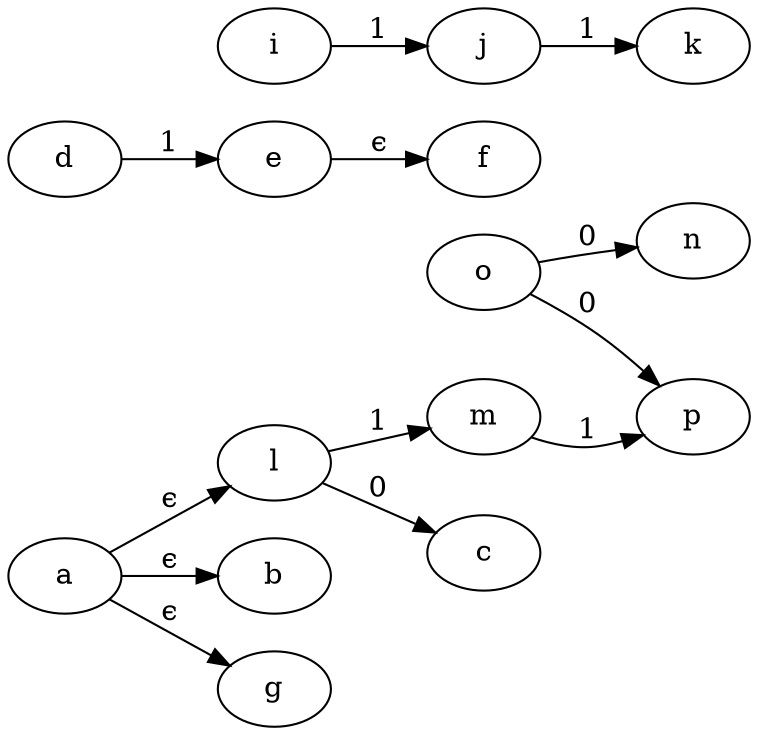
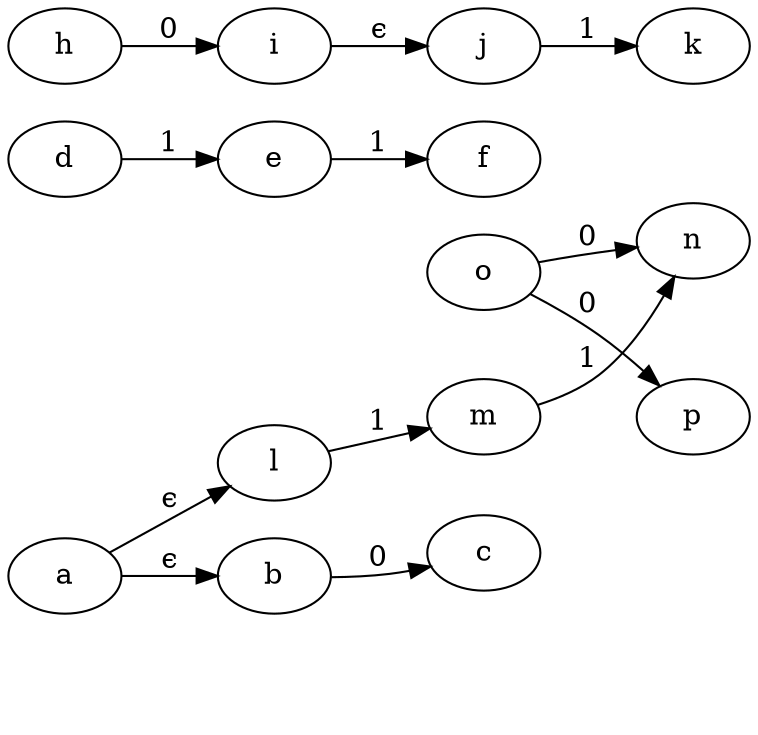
edge "i" -> "j": label "1" -> "ϵ"
node "h": added
edge "e" -> "f": label "ϵ" -> "1"
edge "m" -> "p": now "m" -> "n"
edge "l" -> "c": now "b" -> "c"
node "g": removed
